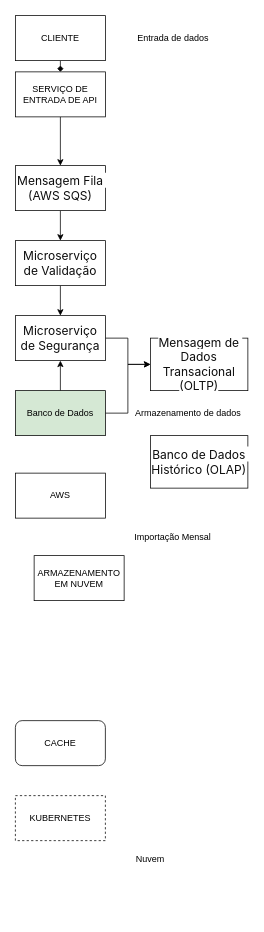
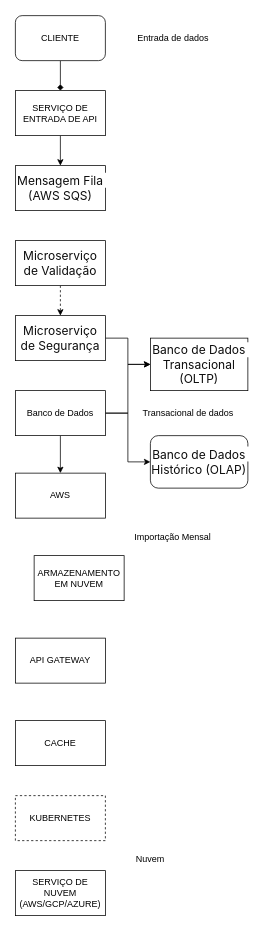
node "CLIENTE": shape rectangle -> rounded rectangle
node "SERVIÇO DE ENTRADA DE API": moved (60, 94) -> (60, 113)
edge "Mensagem Fila (AWS SQS)" -> "Microserviço de Validação": removed
edge "Microserviço de Validação" -> "Microserviço de Segurança": style solid -> dashed
node "Mensagem de Dados Transacional (OLTP)": label "Mensagem de Dados Transacional (OLTP)" -> "Banco de Dados Transacional (OLTP)"
edge "Banco de Dados" -> "Microserviço de Segurança": now "Banco de Dados" -> "Banco de Dados Histórico (OLAP)"
node "Banco de Dados": fillcolor #d5e8d4 -> #ffffff
node "Armazenamento de dados": label "Armazenamento de dados" -> "Transacional de dados"
edge "Banco de Dados" -> "AWS": added
node "Banco de Dados Histórico (OLAP)": shape rectangle -> rounded rectangle
node "API GATEWAY": added
node "CACHE": shape rounded rectangle -> rectangle
node "SERVIÇO DE NUVEM (AWS/GCP/AZURE)": added
